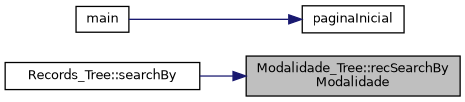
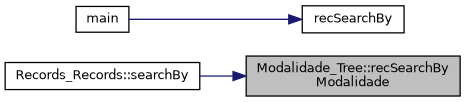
node "paginaInicial": label "paginaInicial" -> "recSearchBy"
node "Records_Tree::searchBy": label "Records_Tree::searchBy" -> "Records_Records::searchBy"
